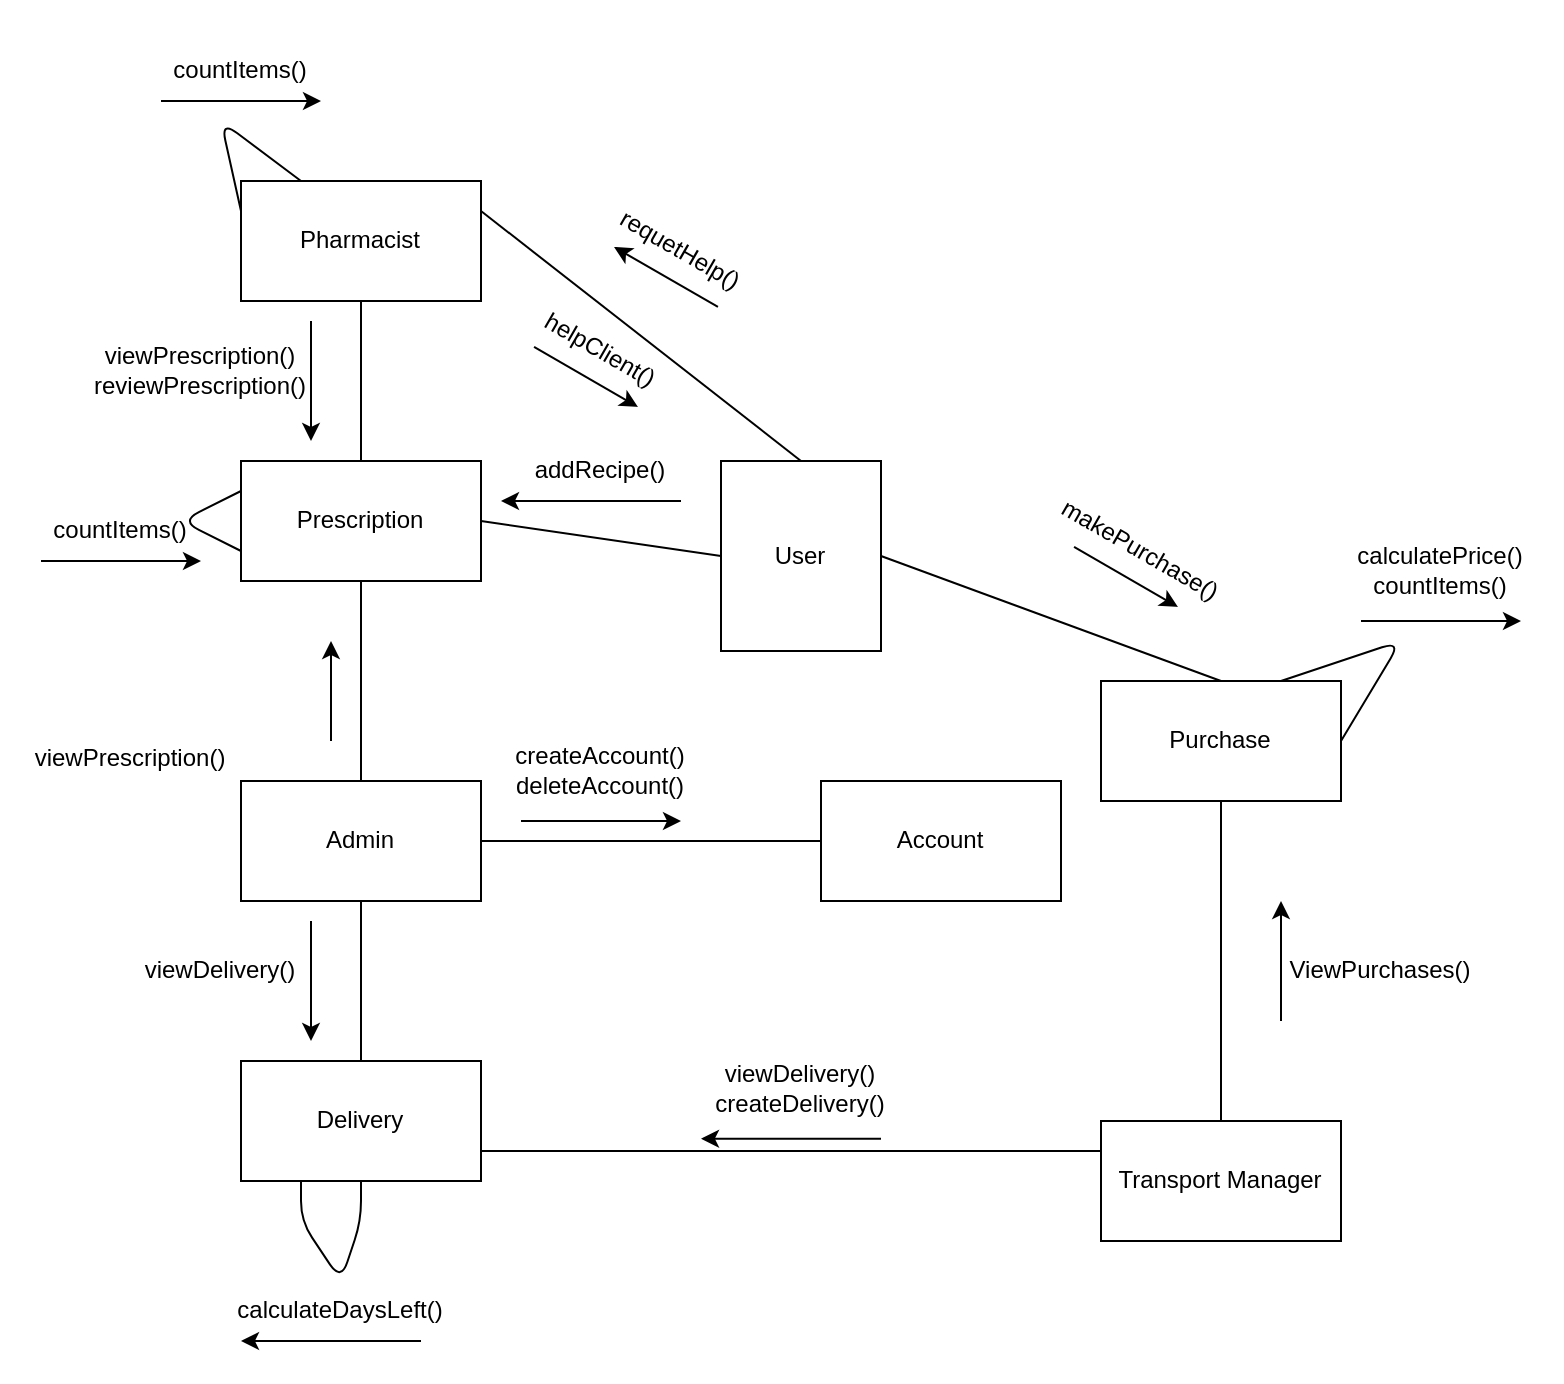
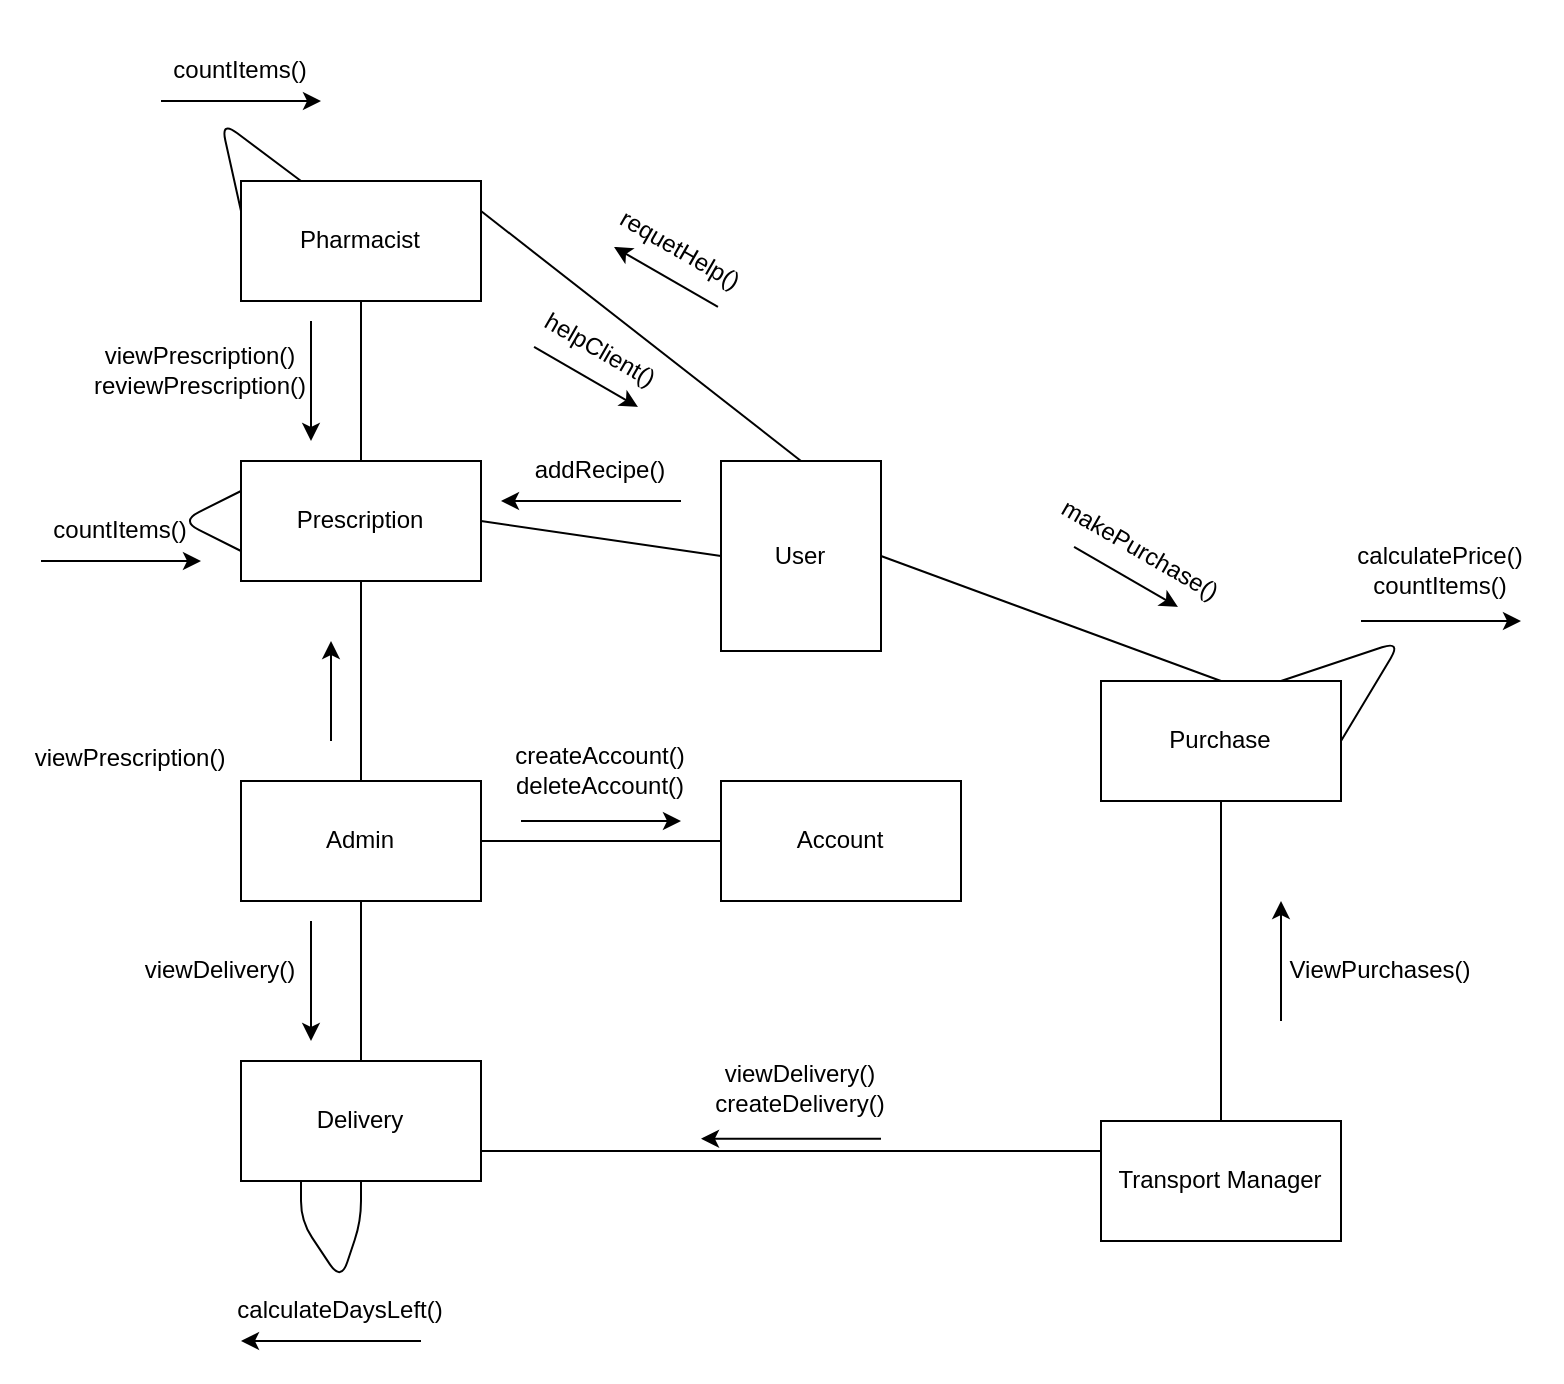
node "Account": moved (941, 841) -> (841, 841)
